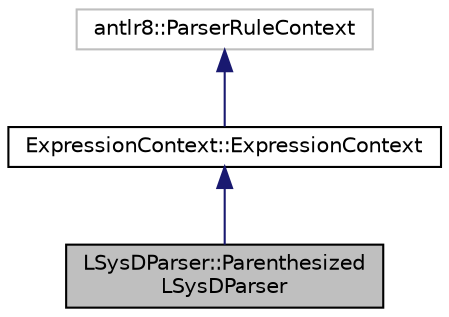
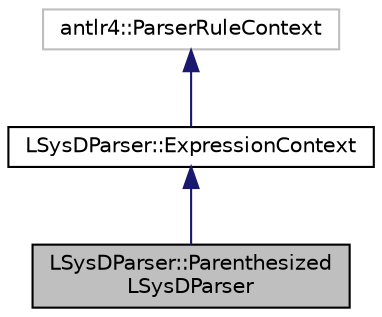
node "antlr8::ParserRuleContext": label "antlr8::ParserRuleContext" -> "antlr4::ParserRuleContext"
node "ExpressionContext::ExpressionContext": label "ExpressionContext::ExpressionContext" -> "LSysDParser::ExpressionContext"
